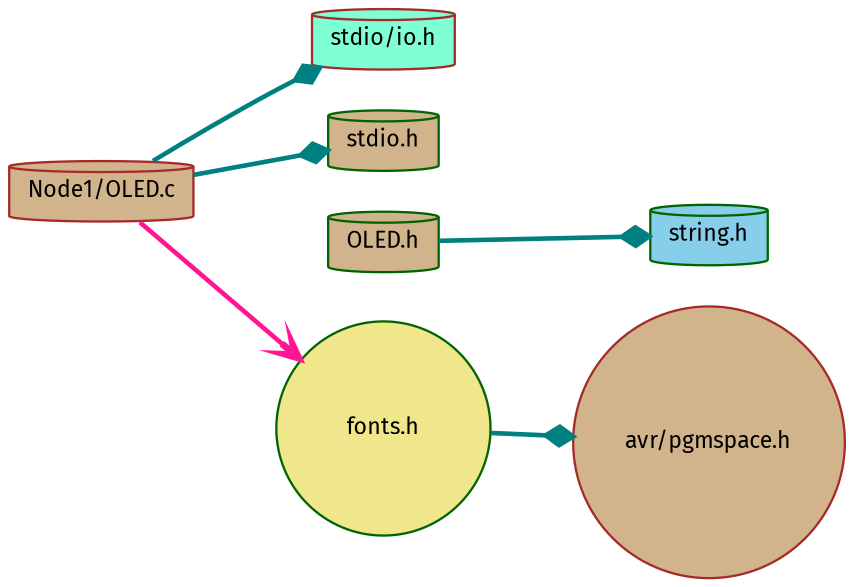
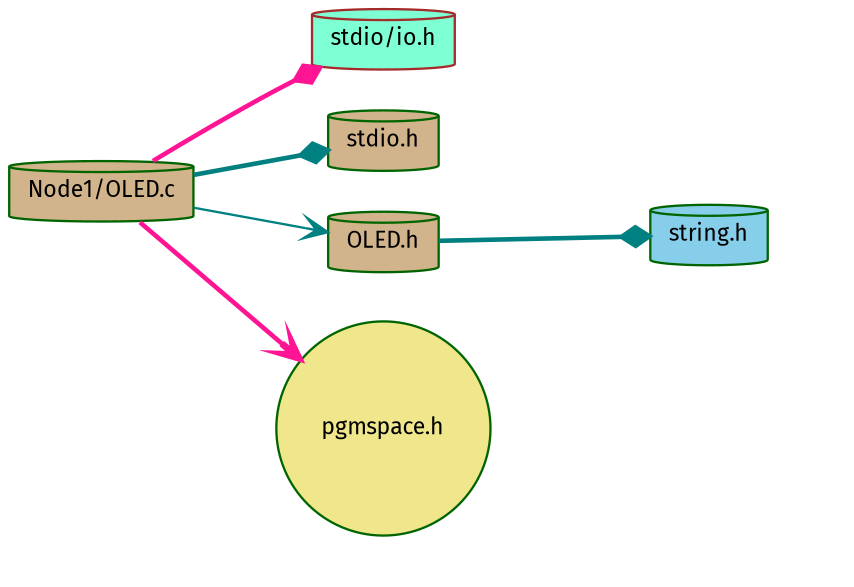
edge "Node1/OLED.c" -> "stdio/io.h": color teal -> deeppink
node "Node1/OLED.c": color brown -> darkgreen
edge "Node1/OLED.c" -> "OLED.h": added
node "fonts.h": label "fonts.h" -> "pgmspace.h"
node "avr/pgmspace.h": removed
